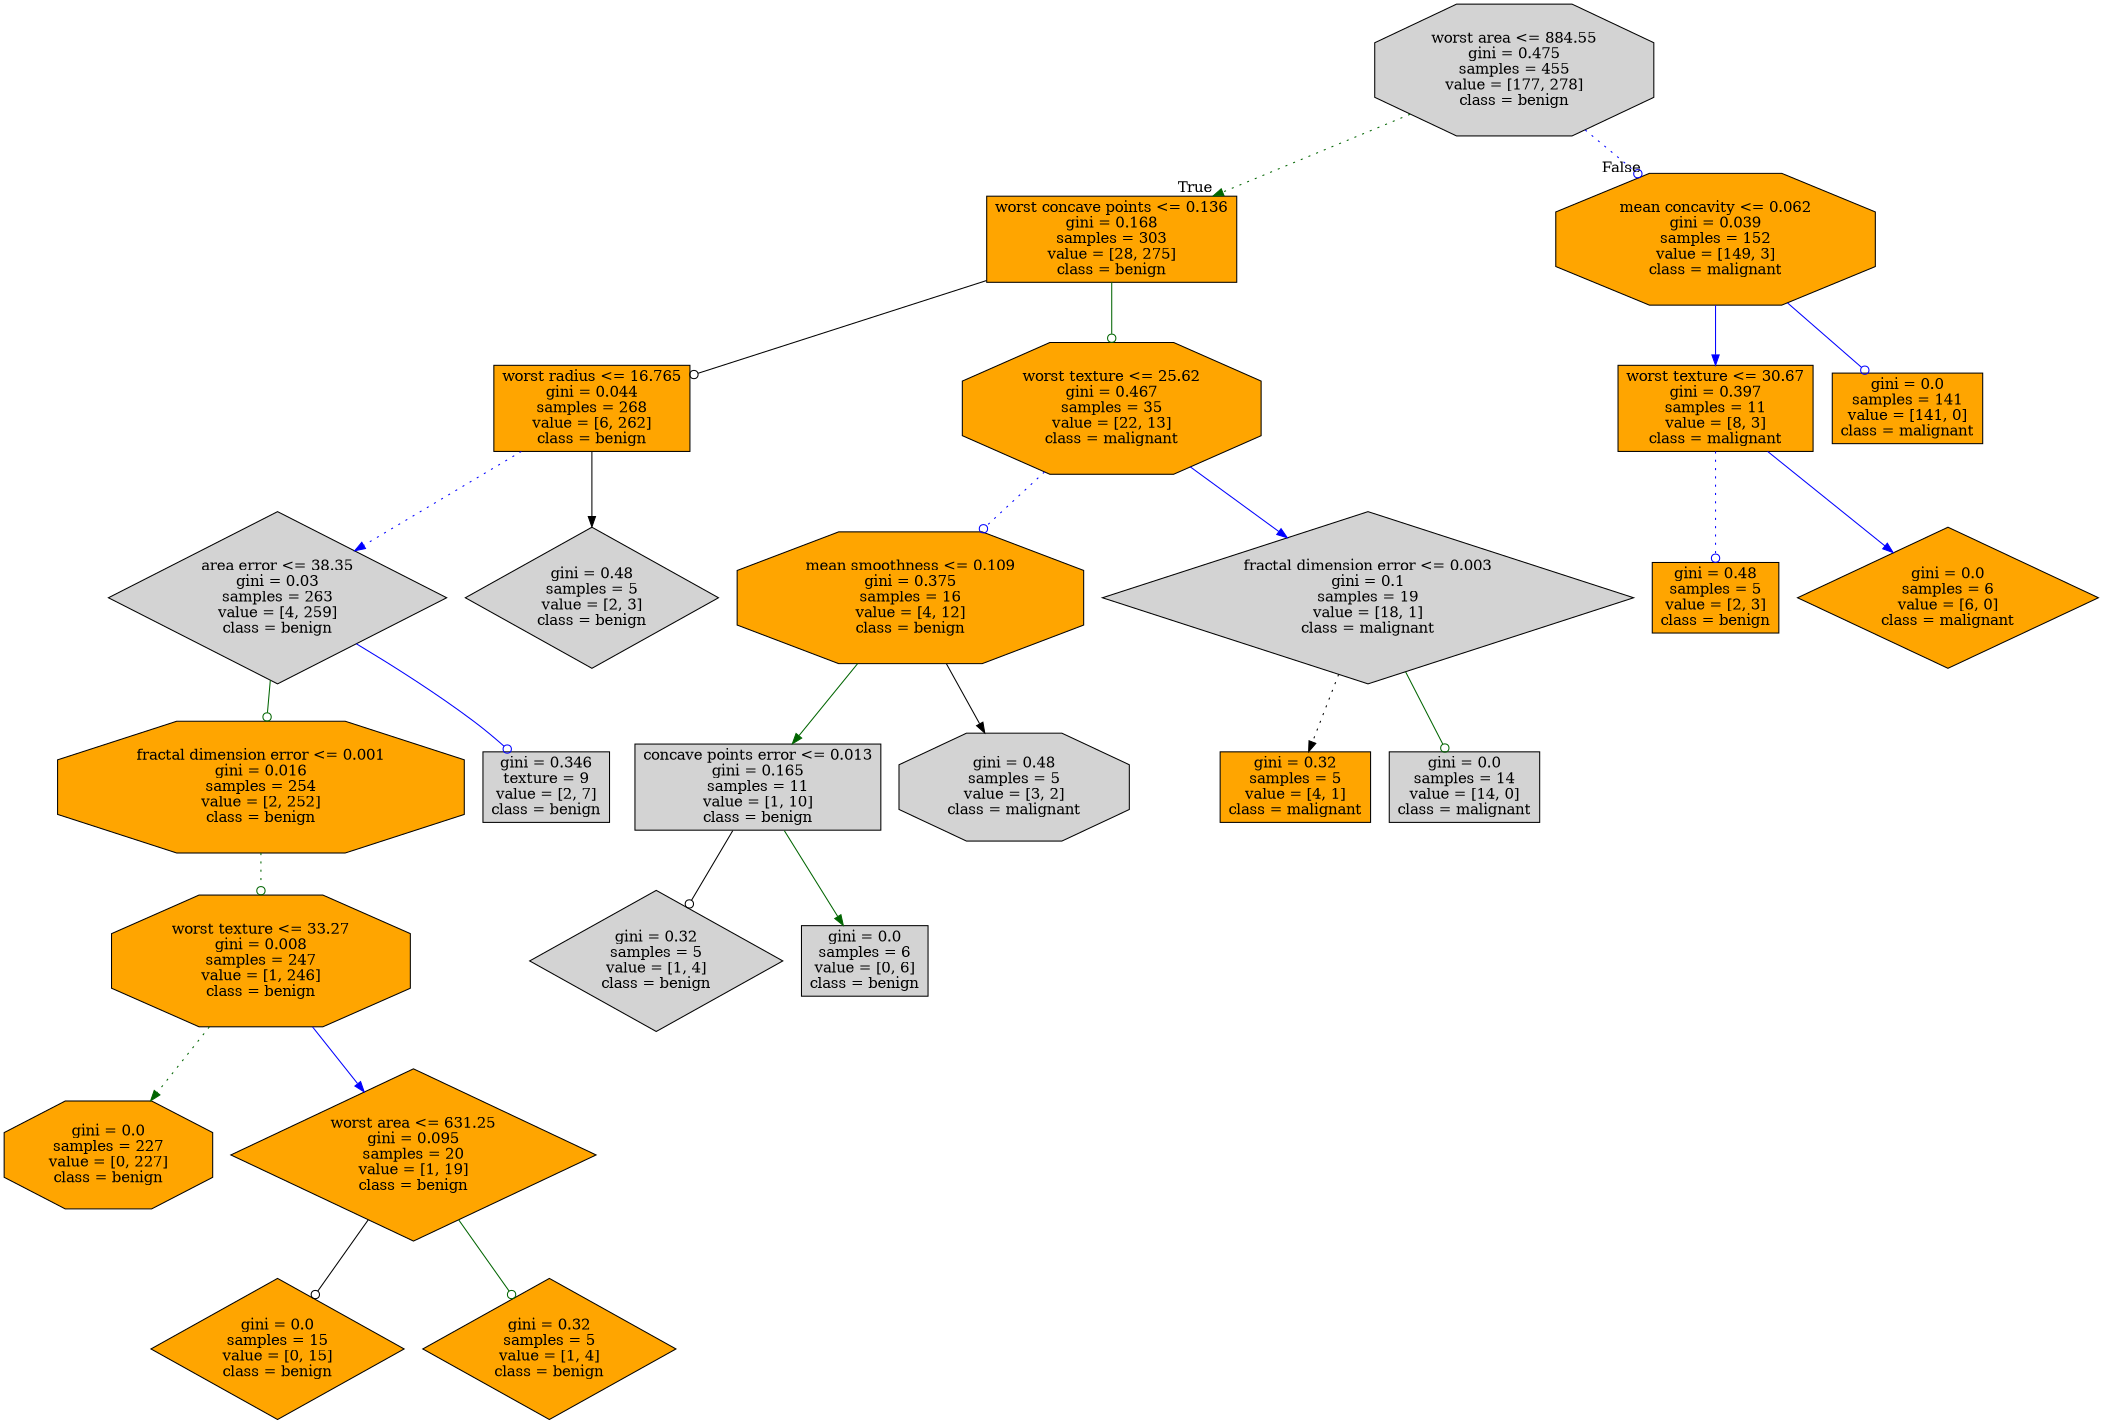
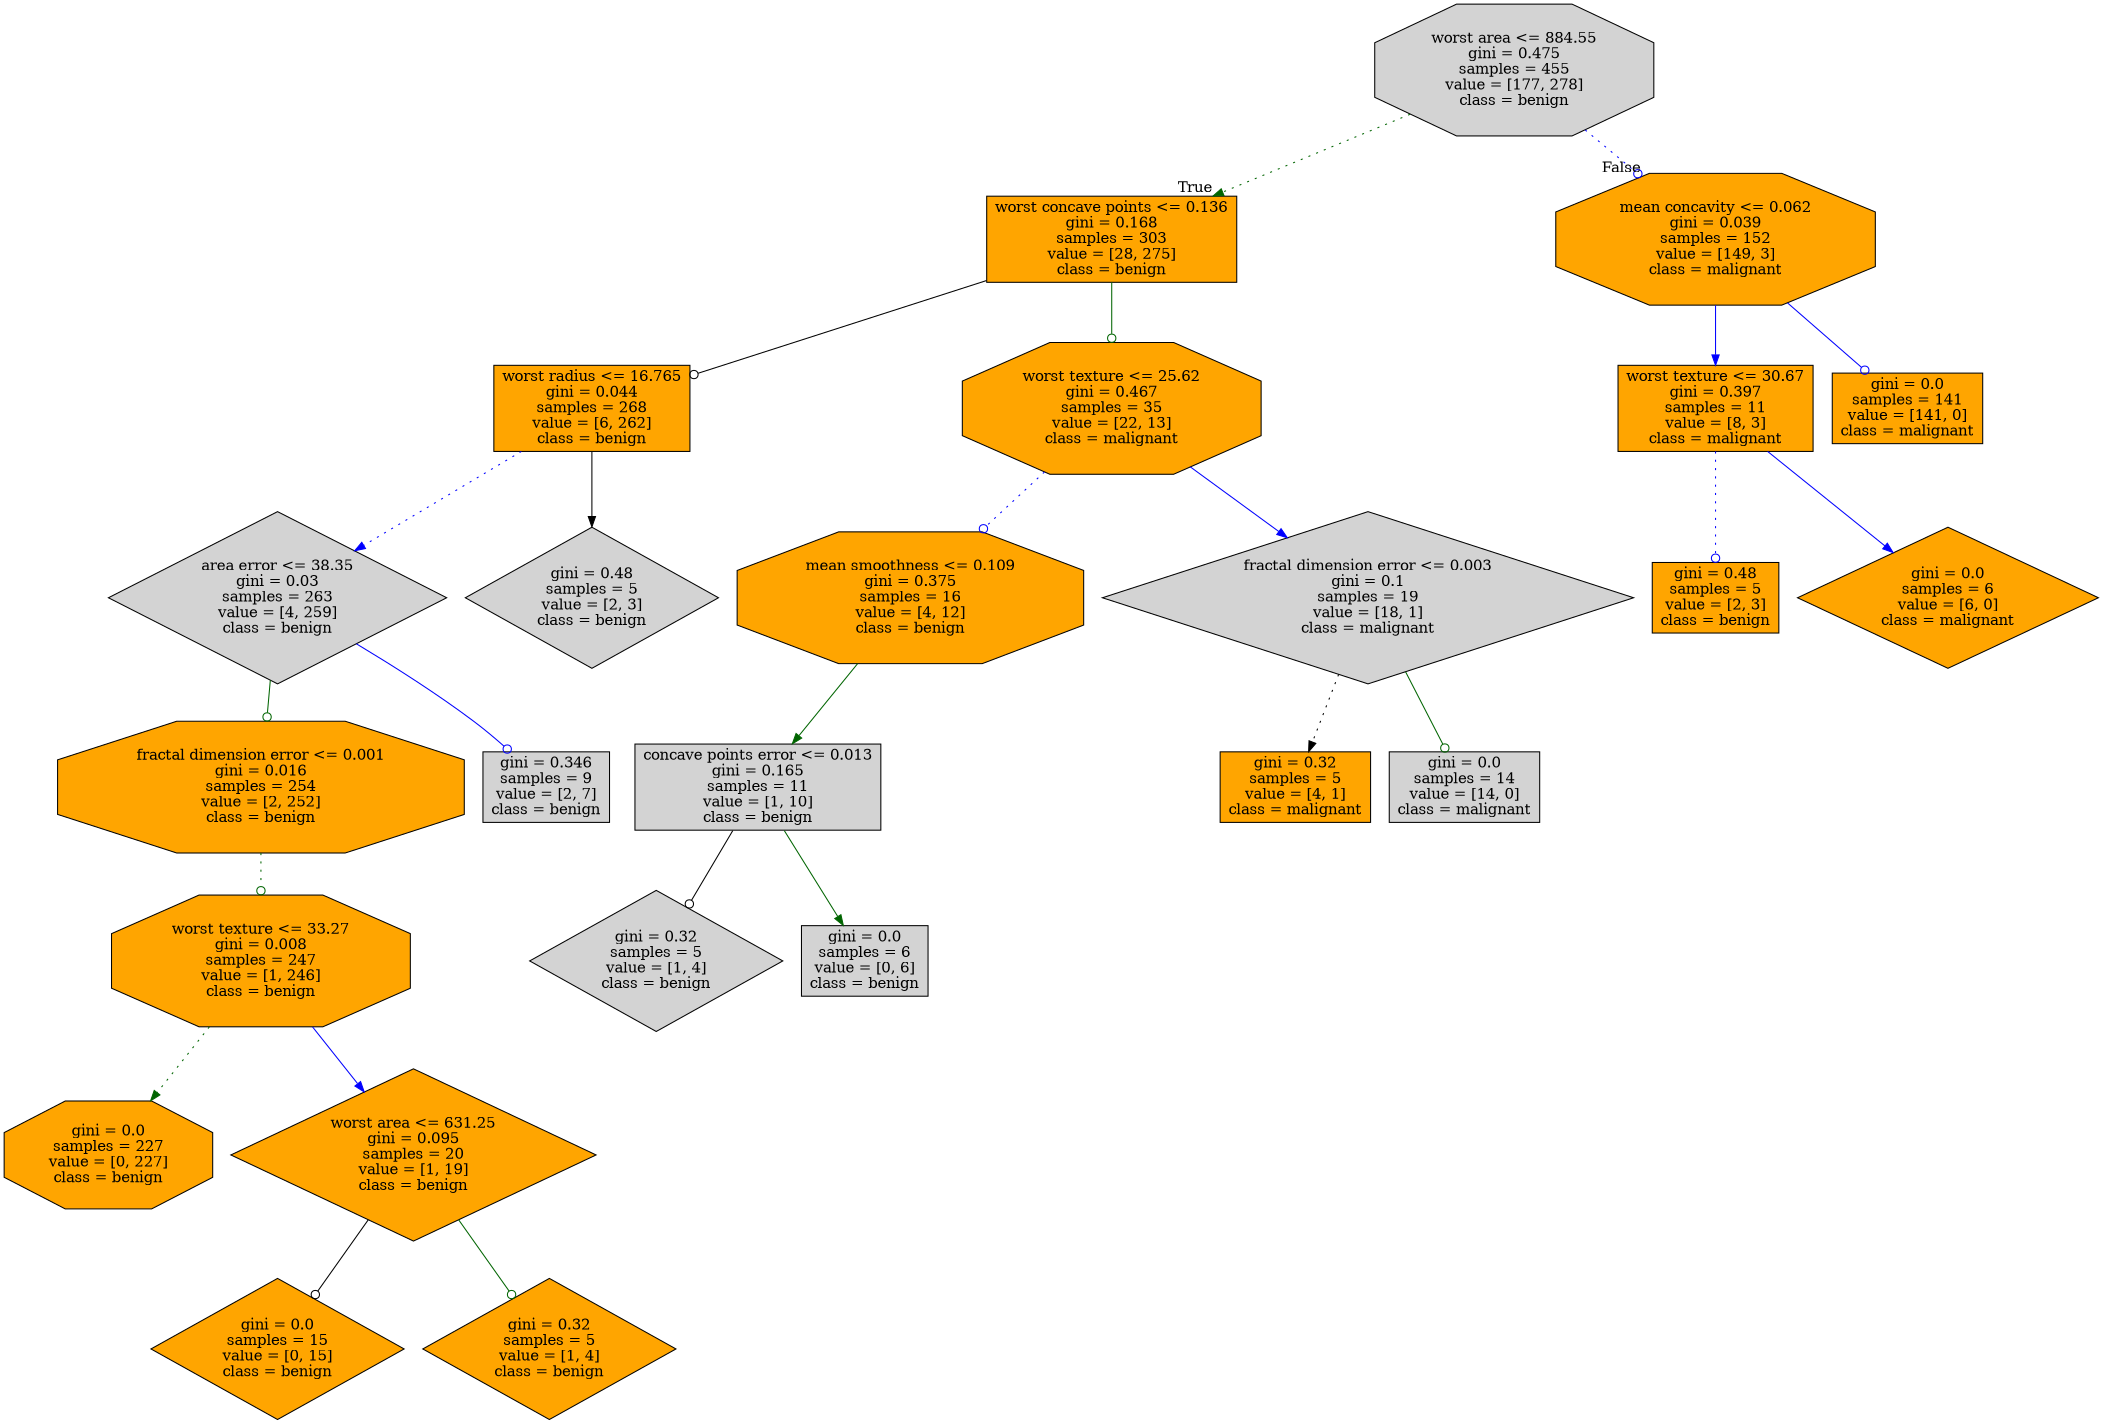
node "gini = 0.346 texture = 9 value = [2, 7] class = benign": label "gini = 0.346 texture = 9 value = [2, 7] class = benign" -> "gini = 0.346 samples = 9 value = [2, 7] class = benign"
node "gini = 0.48 samples = 5 value = [3, 2] class = malignant": removed
